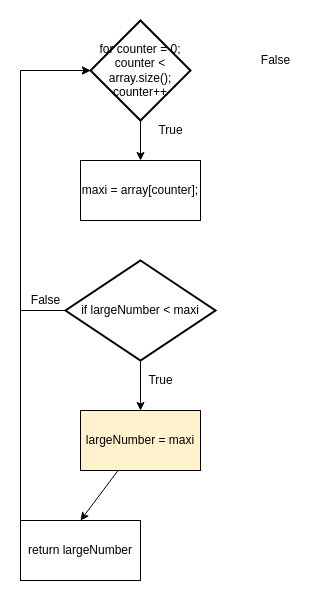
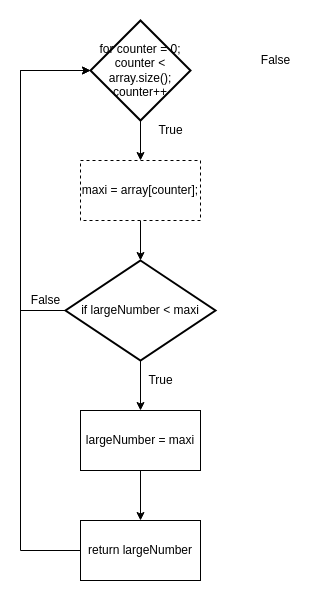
node "maxi = array[counter];": style solid -> dashed
edge "maxi = array[counter];" -> "if largeNumber < maxi": added
node "largeNumber = maxi": fillcolor #fff2cc -> #ffffff
node "return largeNumber": moved (81, 551) -> (141, 551)
